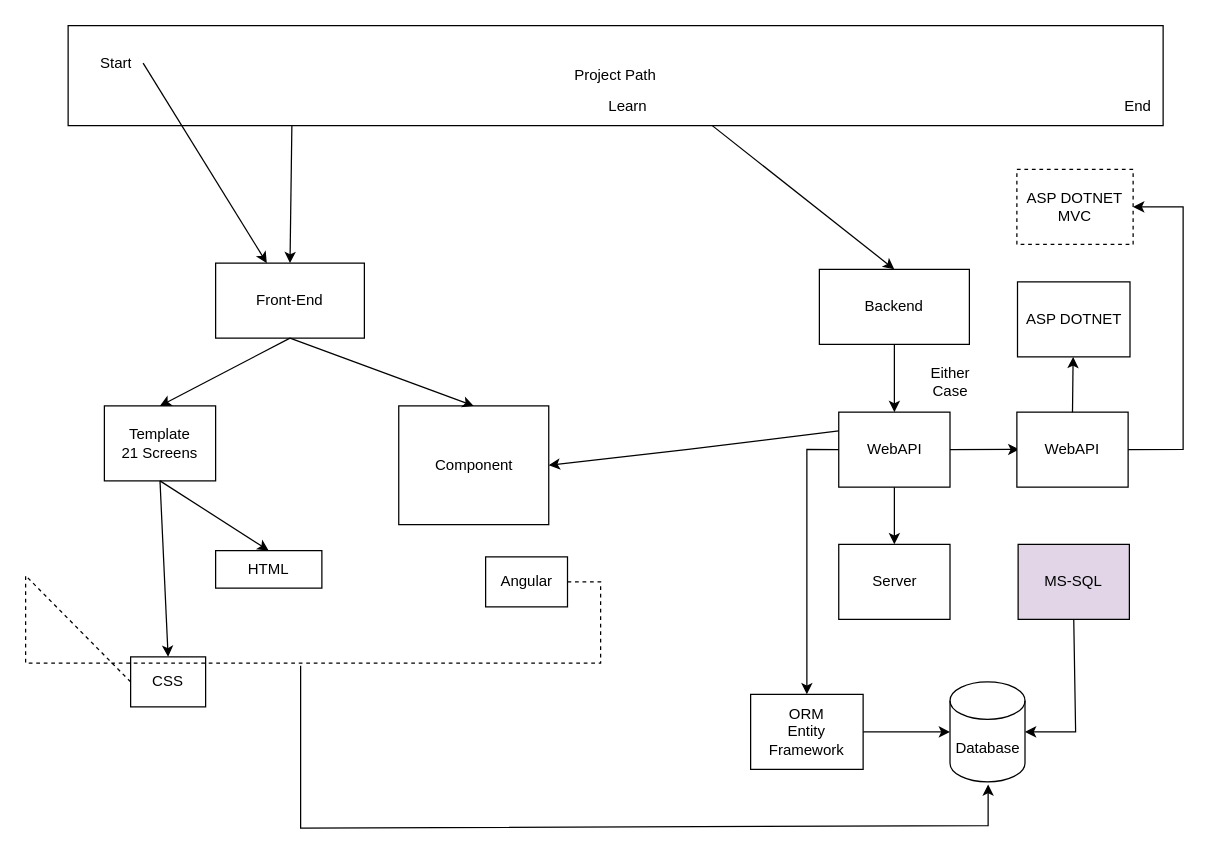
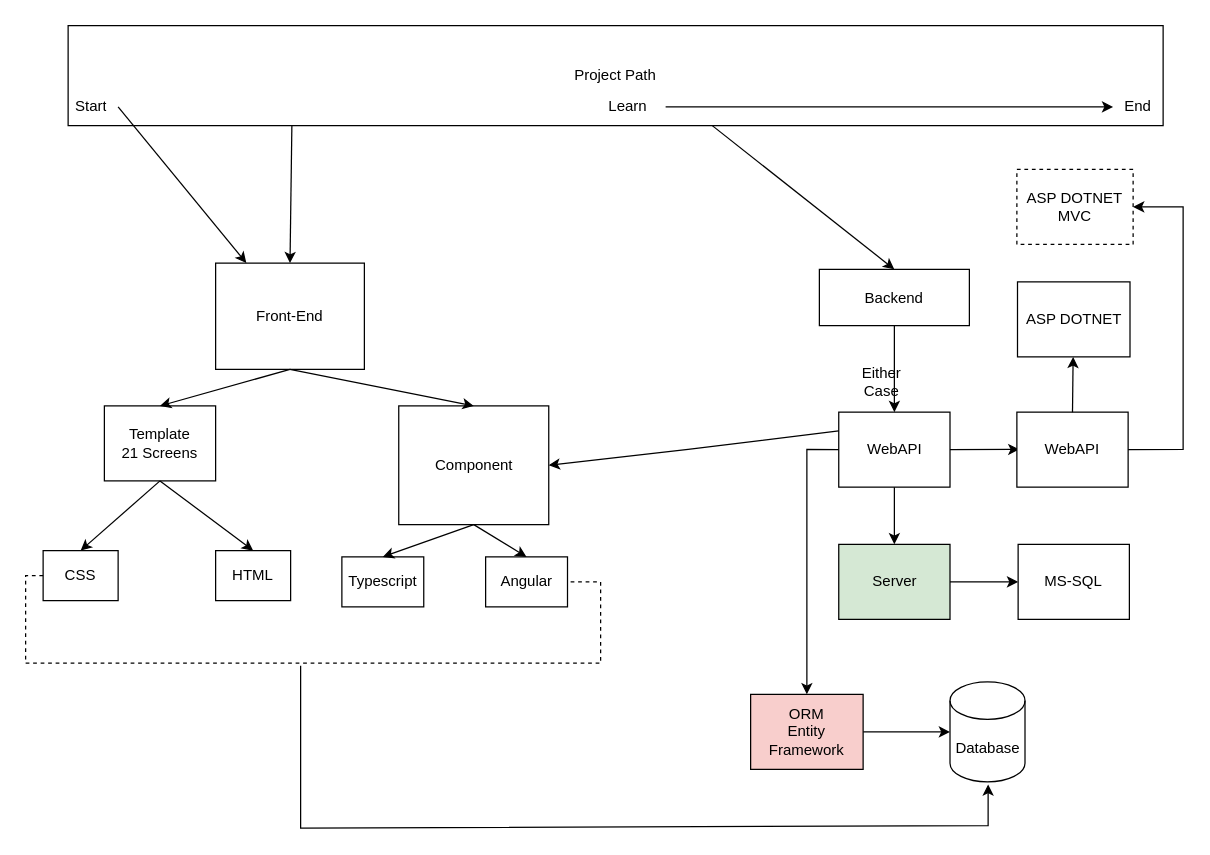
node "Start": moved (118, 63) -> (93, 107)
edge "Learn" -> "End": added
node "Front-End": size 149x75 -> 149x106
node "Backend": size 150x75 -> 150x56
node "Either Case": moved (951, 382) -> (882, 382)
edge "Component" -> "Angular": added
edge "Component" -> "Typescript": added
node "HTML": size 106x38 -> 75x50
node "Typescript": added
node "Server": fillcolor #ffffff -> #d5e8d4
edge "Server" -> "MS-SQL": added
node "MS-SQL": fillcolor #e1d5e7 -> #ffffff
node "CSS": moved (168, 682) -> (81, 576)
edge "MS-SQL" -> "Database": removed
node "ORM Entity Framework": fillcolor #ffffff -> #f8cecc
